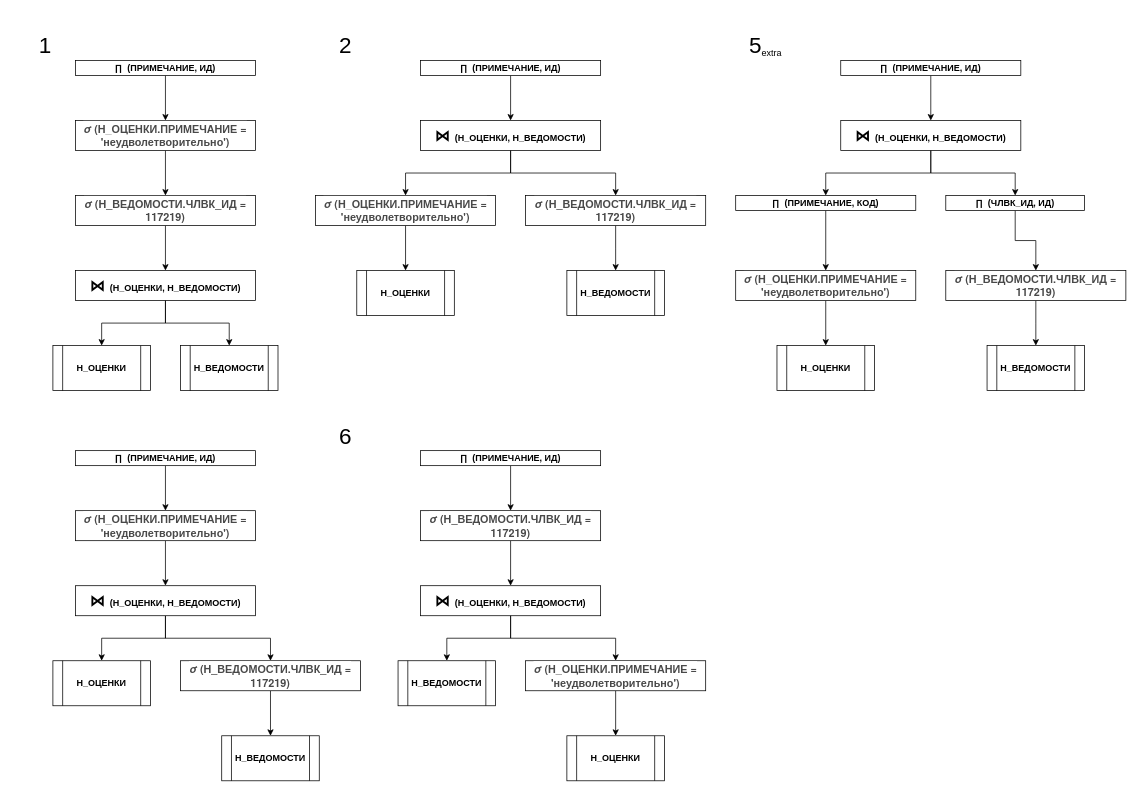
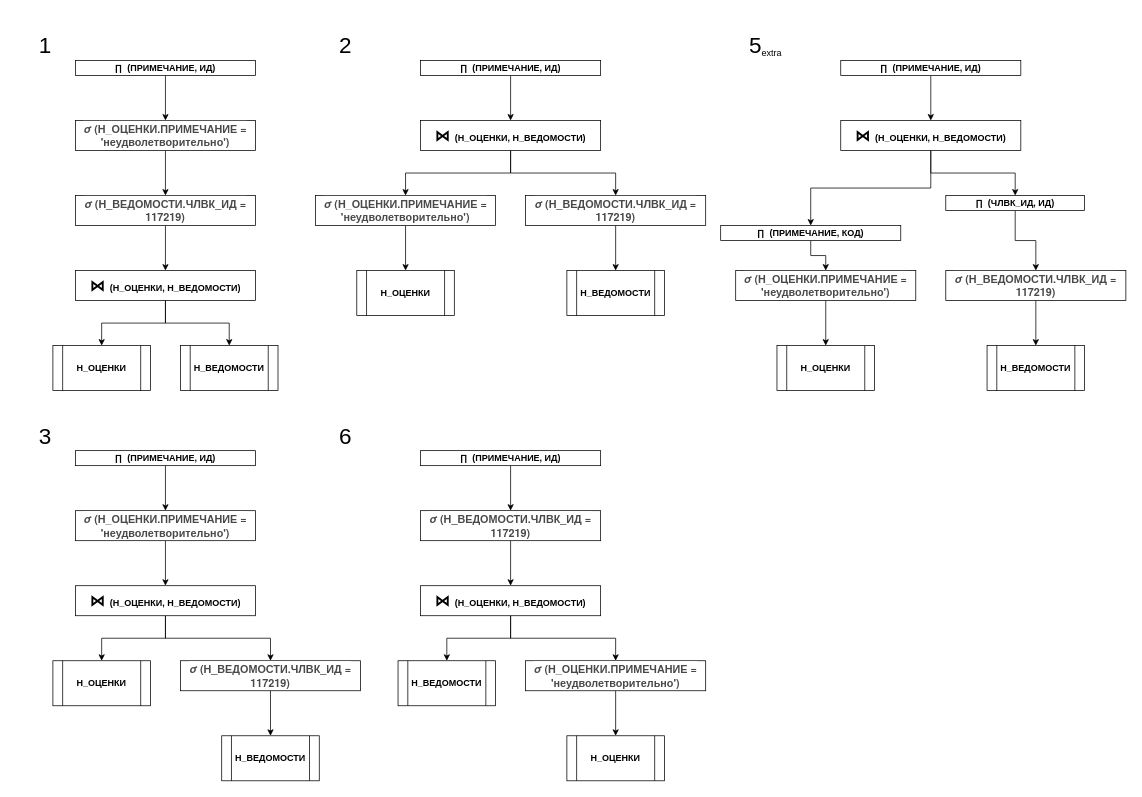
node "∏ (ПРИМЕЧАНИЕ, КОД)": moved (825, 203) -> (810, 233)
node "3": added
